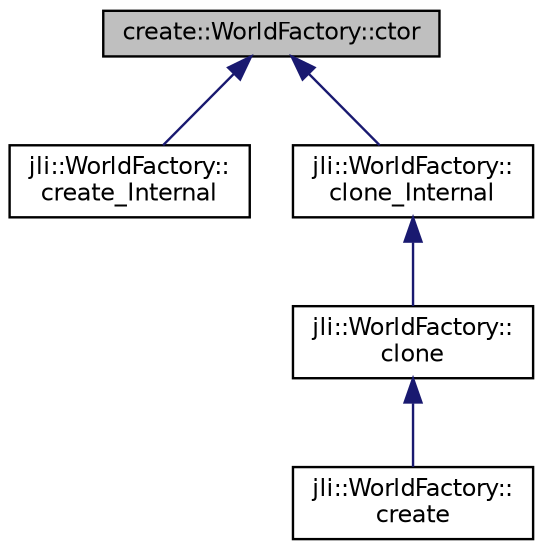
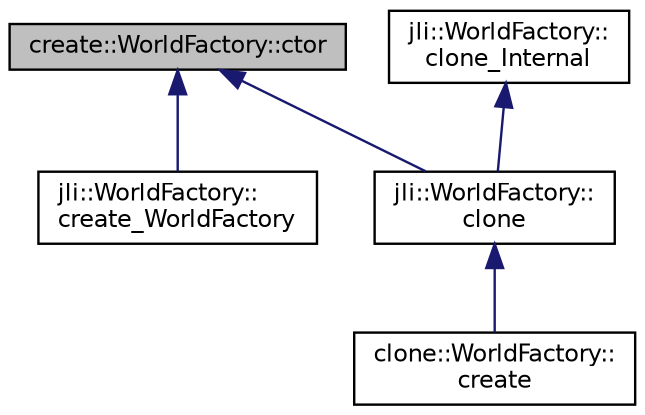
edge "jli::WorldFactory:: clone_Internal" -> "create::WorldFactory::ctor": now "jli::WorldFactory:: clone" -> "create::WorldFactory::ctor"
node "jli::WorldFactory:: create_Internal": label "jli::WorldFactory:: create_Internal" -> "jli::WorldFactory:: create_WorldFactory"
node "jli::WorldFactory:: create": label "jli::WorldFactory:: create" -> "clone::WorldFactory:: create"
